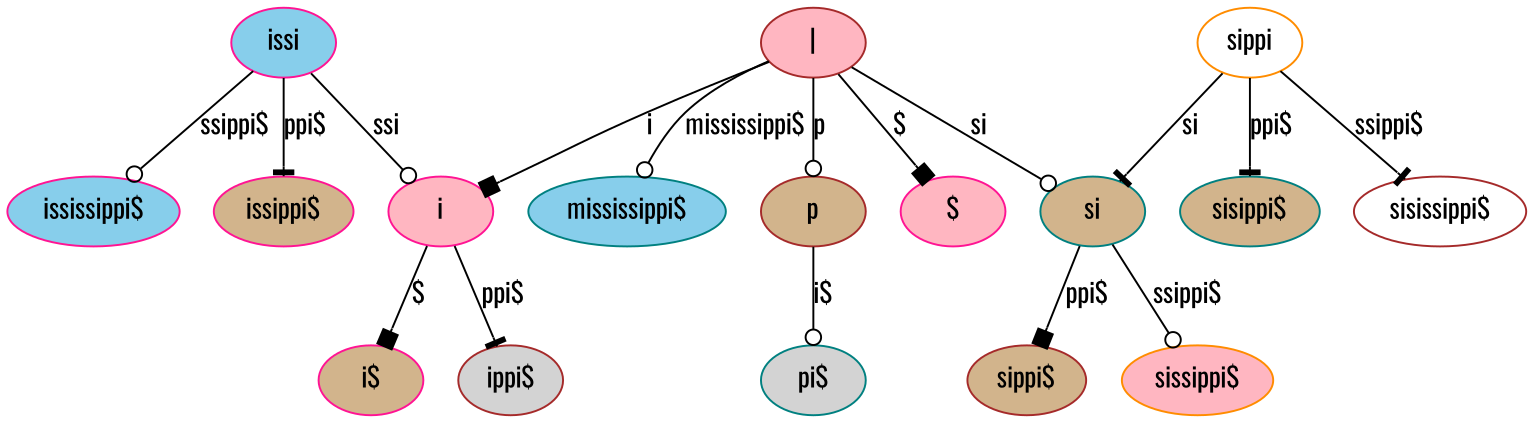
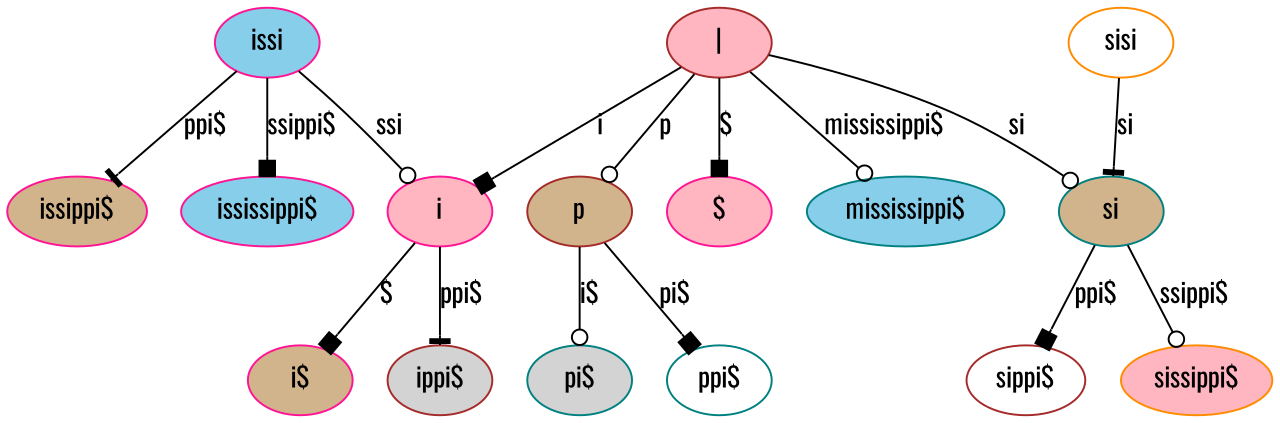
node "sippi": label "sippi" -> "sisi"
edge "issi" -> "ississippi$": arrowhead odot -> box
node "sisippi$": removed
node "sisissippi$": removed
node "ppi$": added
node "sippi$": fillcolor tan -> white
